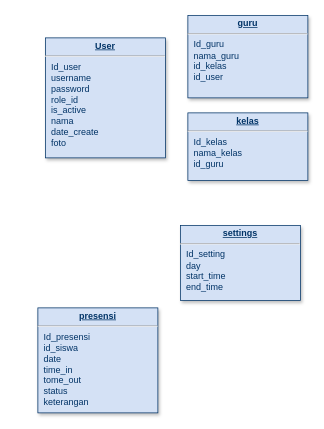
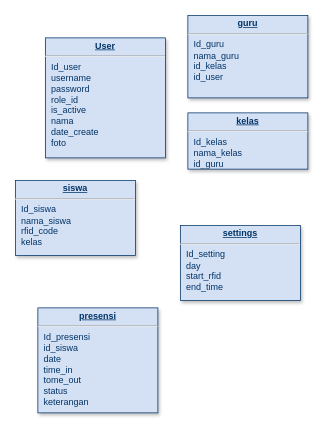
node "kelas Id_kelas nama_kelas id_guru": size 120x68 -> 120x56
node "siswa Id_siswa nama_siswa rfid_code kelas": added
node "settings Id_setting day start_time end_time": label "settings Id_setting day start_time end_time" -> "settings Id_setting day start_rfid end_time"
